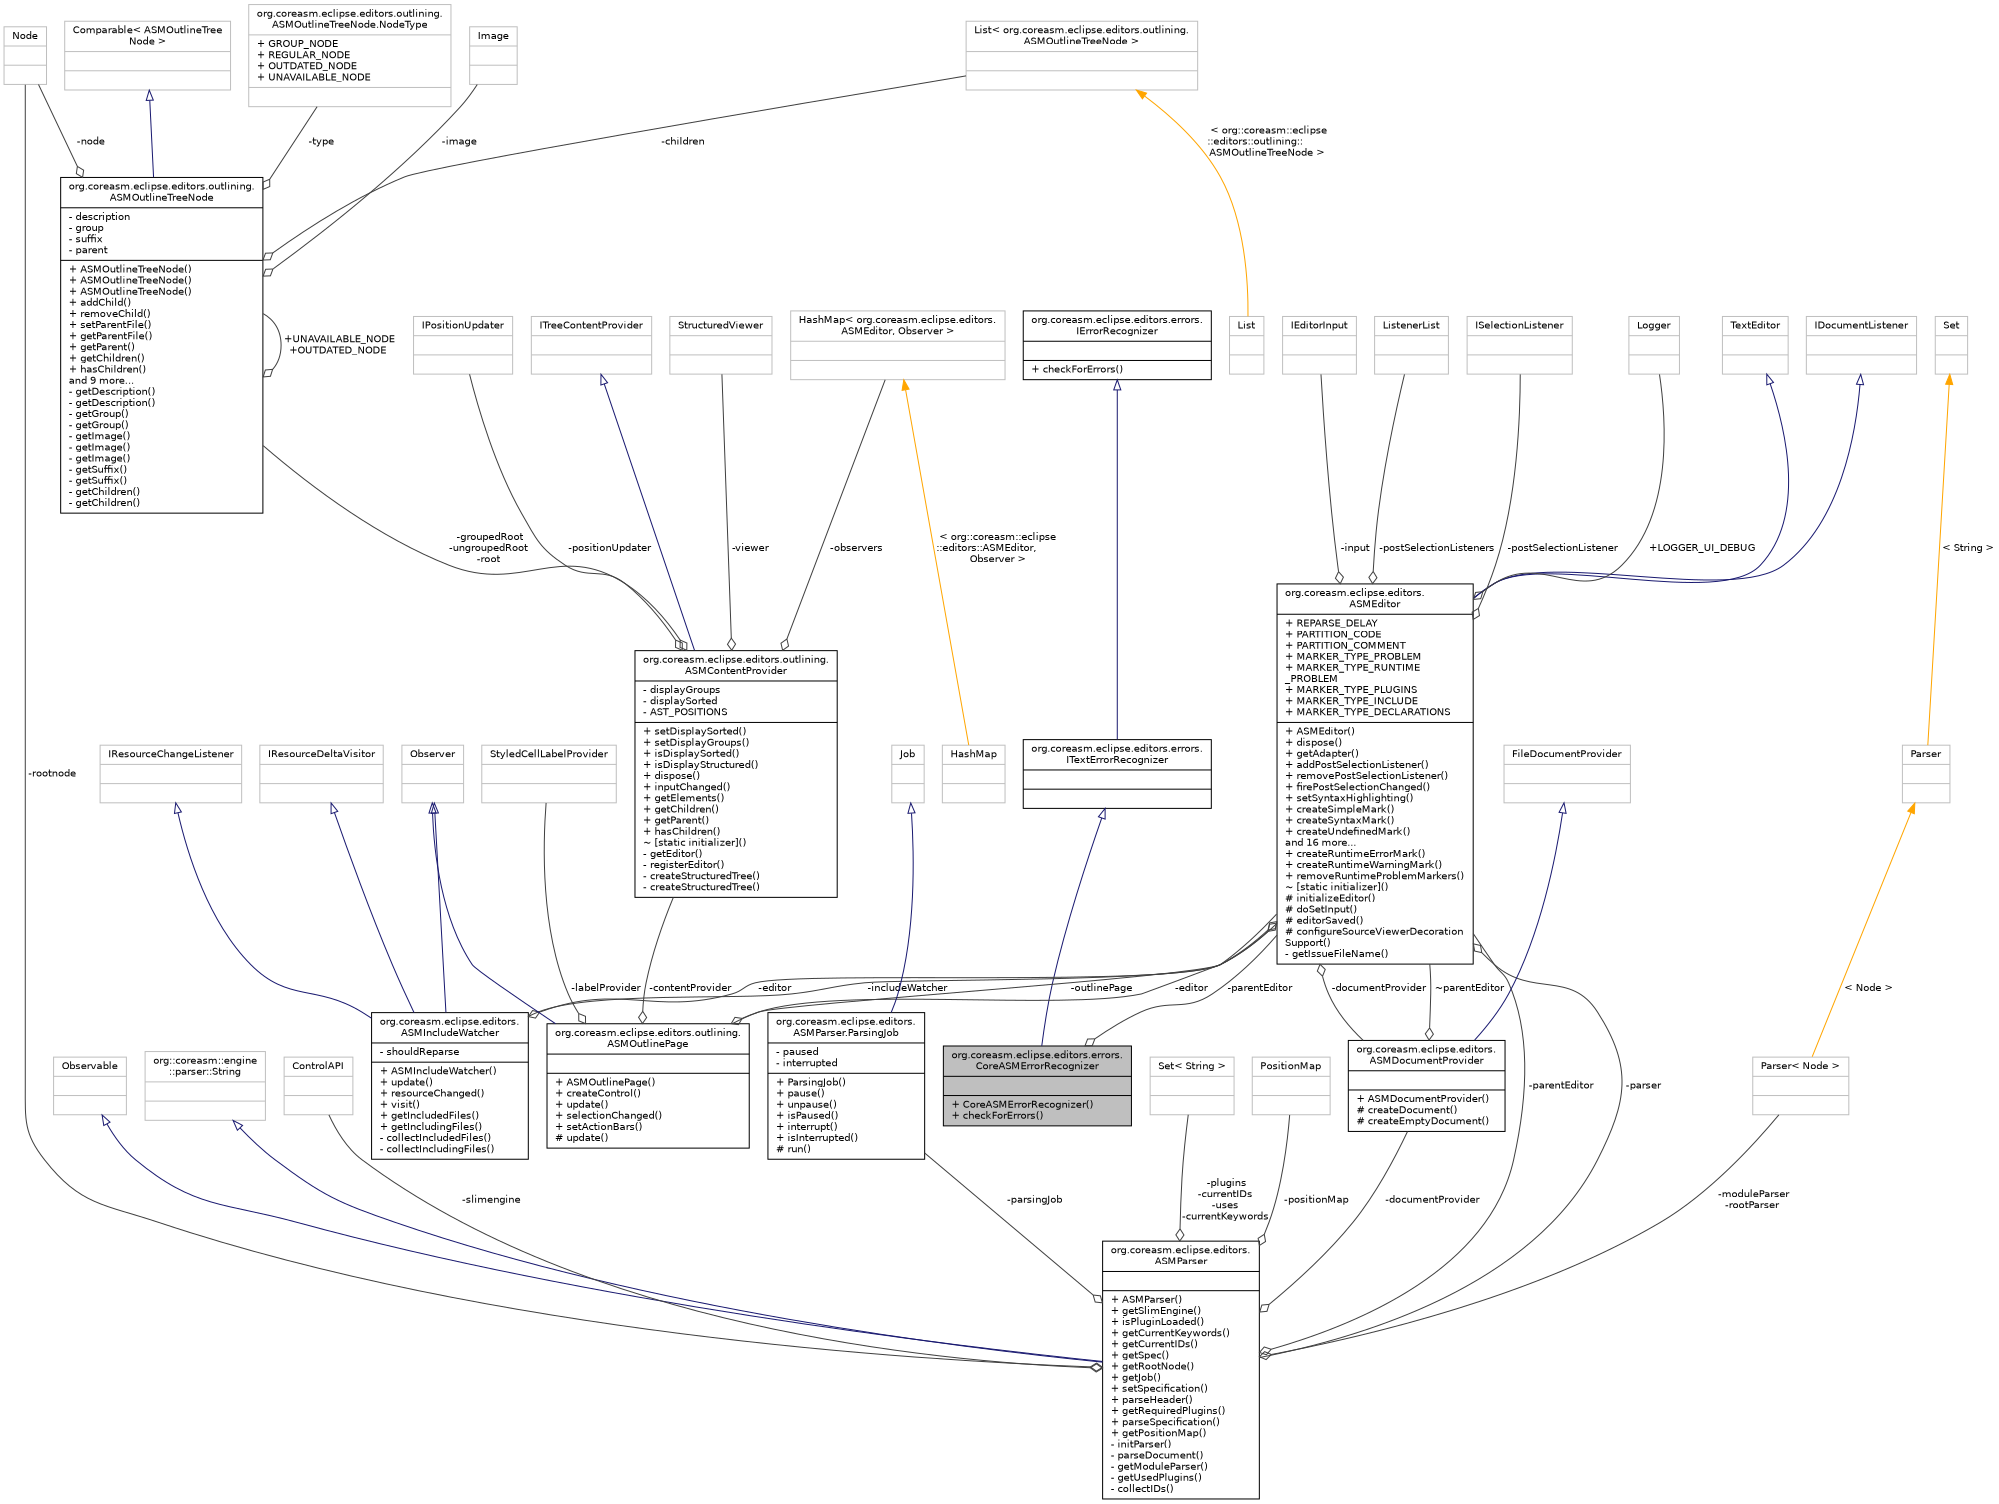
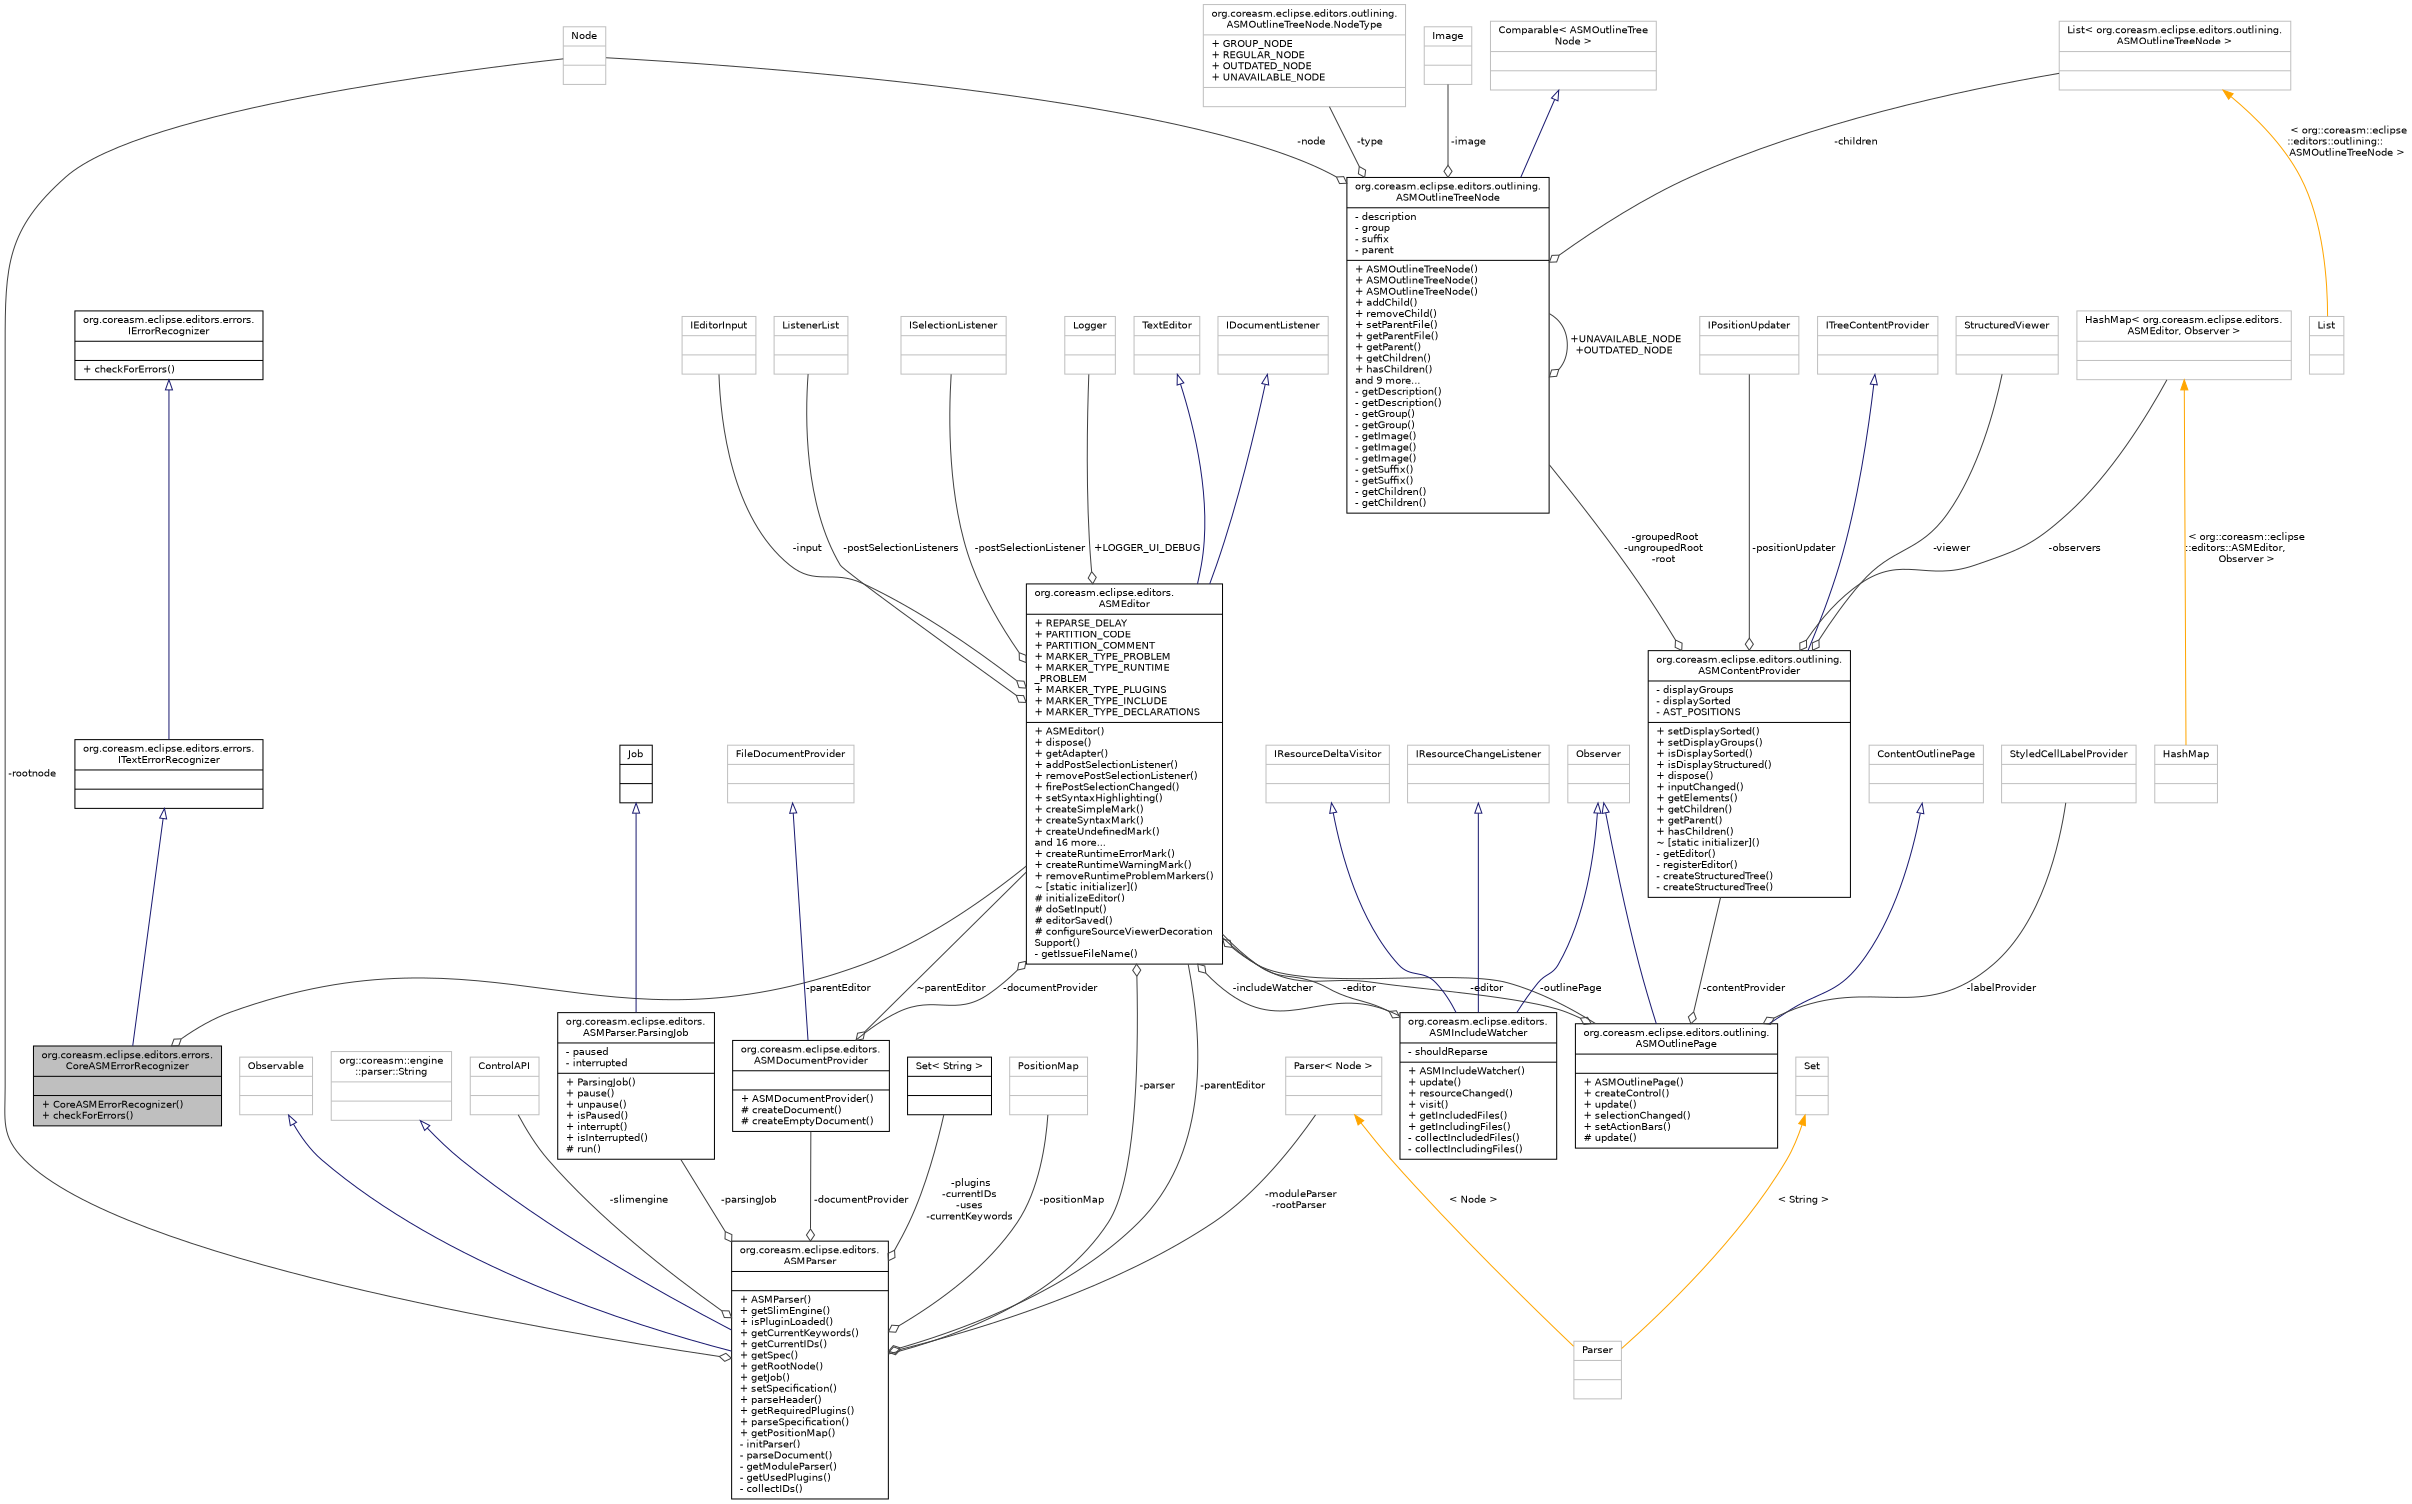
node "Job": color grey75 -> black
node "ContentOutlinePage": added
edge "Parser< Node >" -> "Parser": reversed
node "Set< String >": color grey75 -> black
